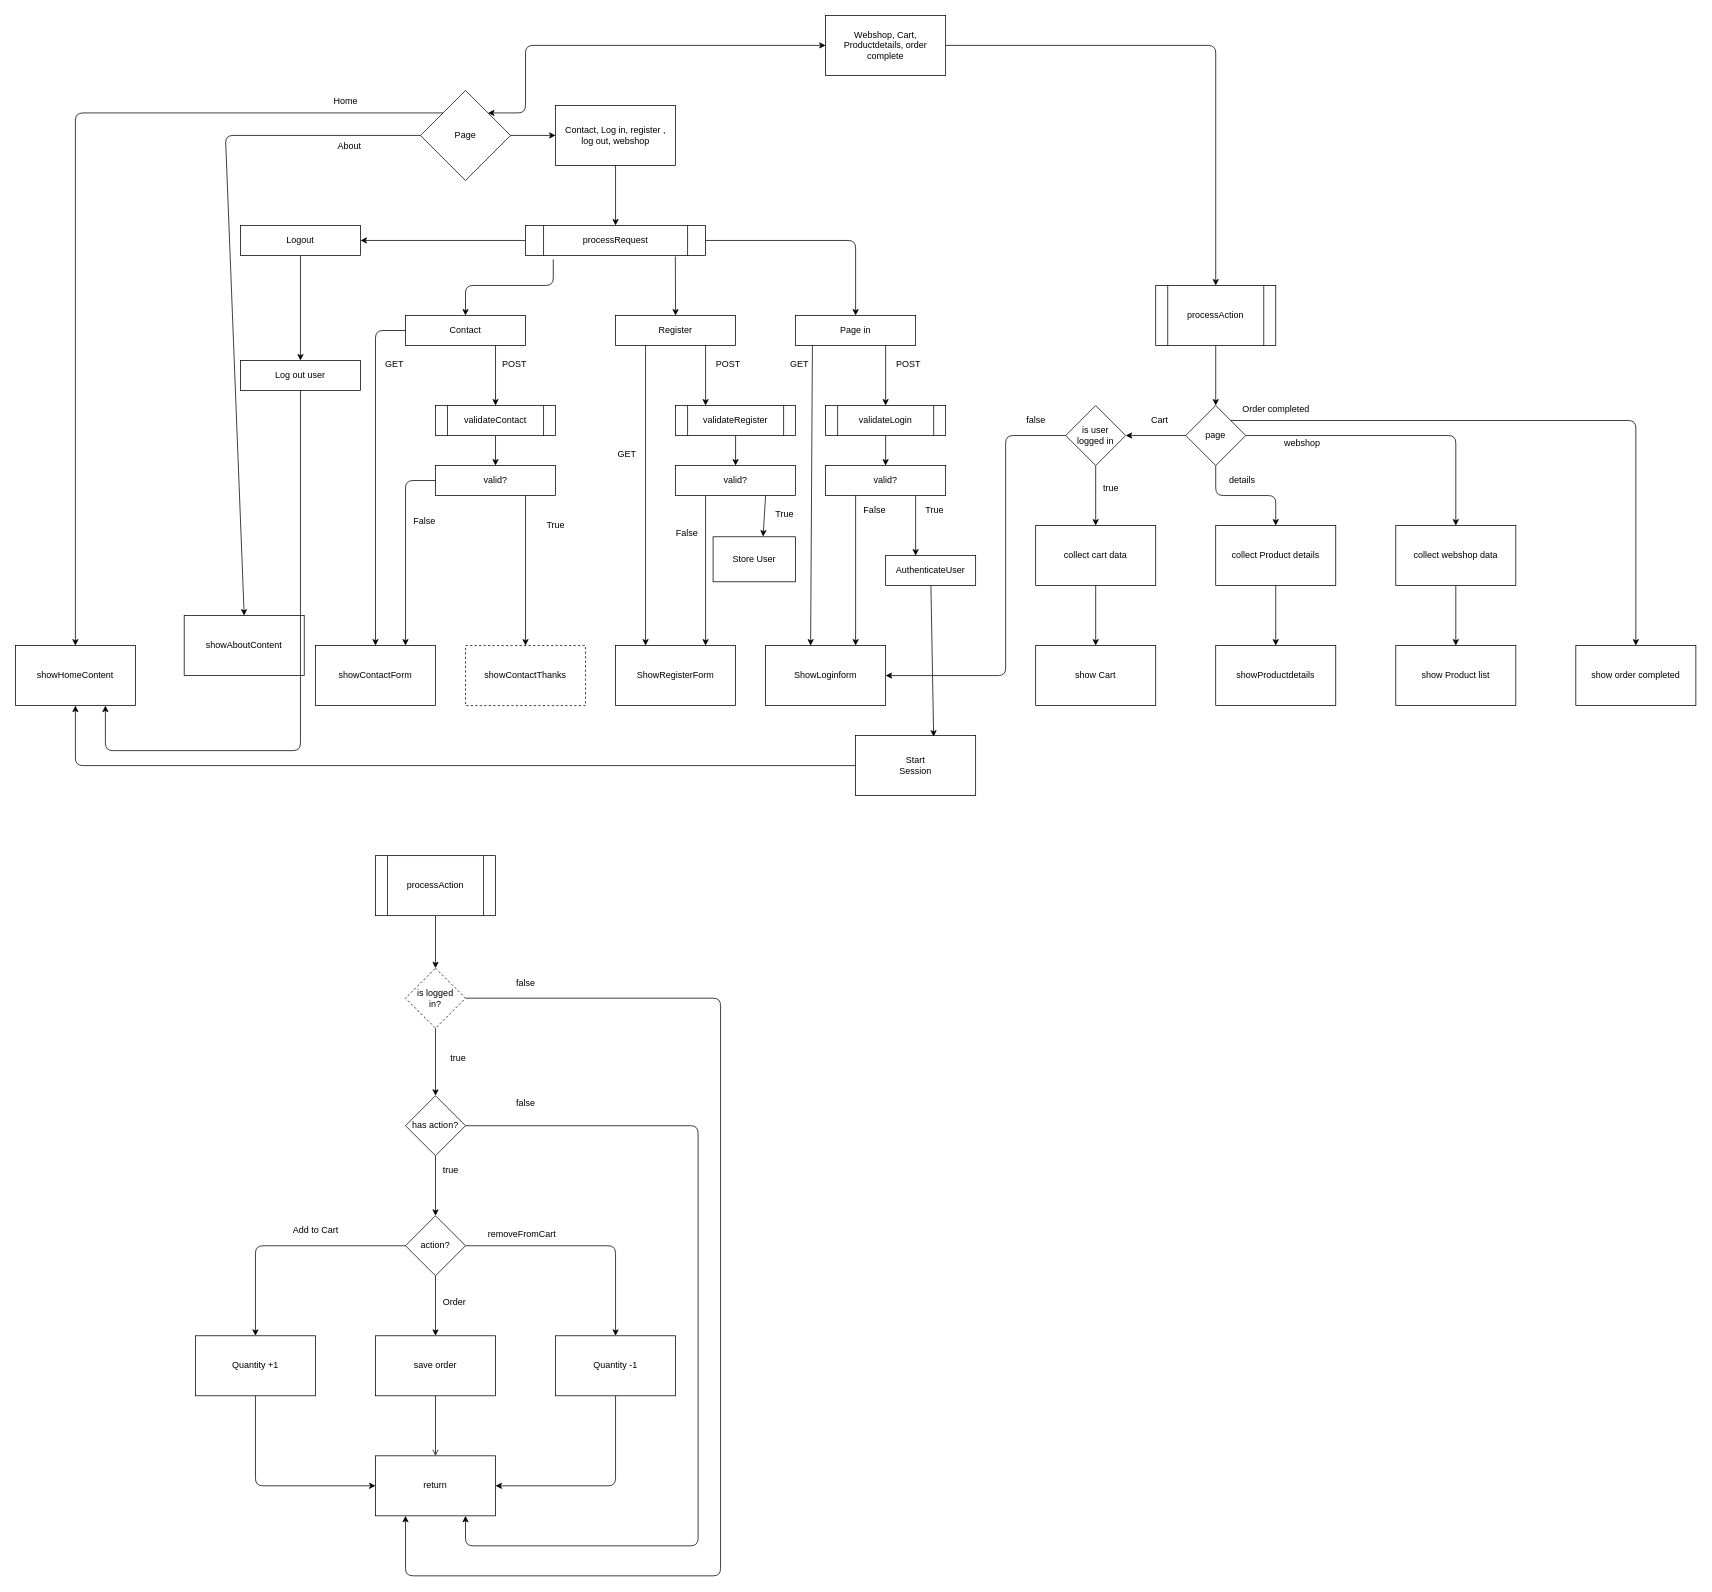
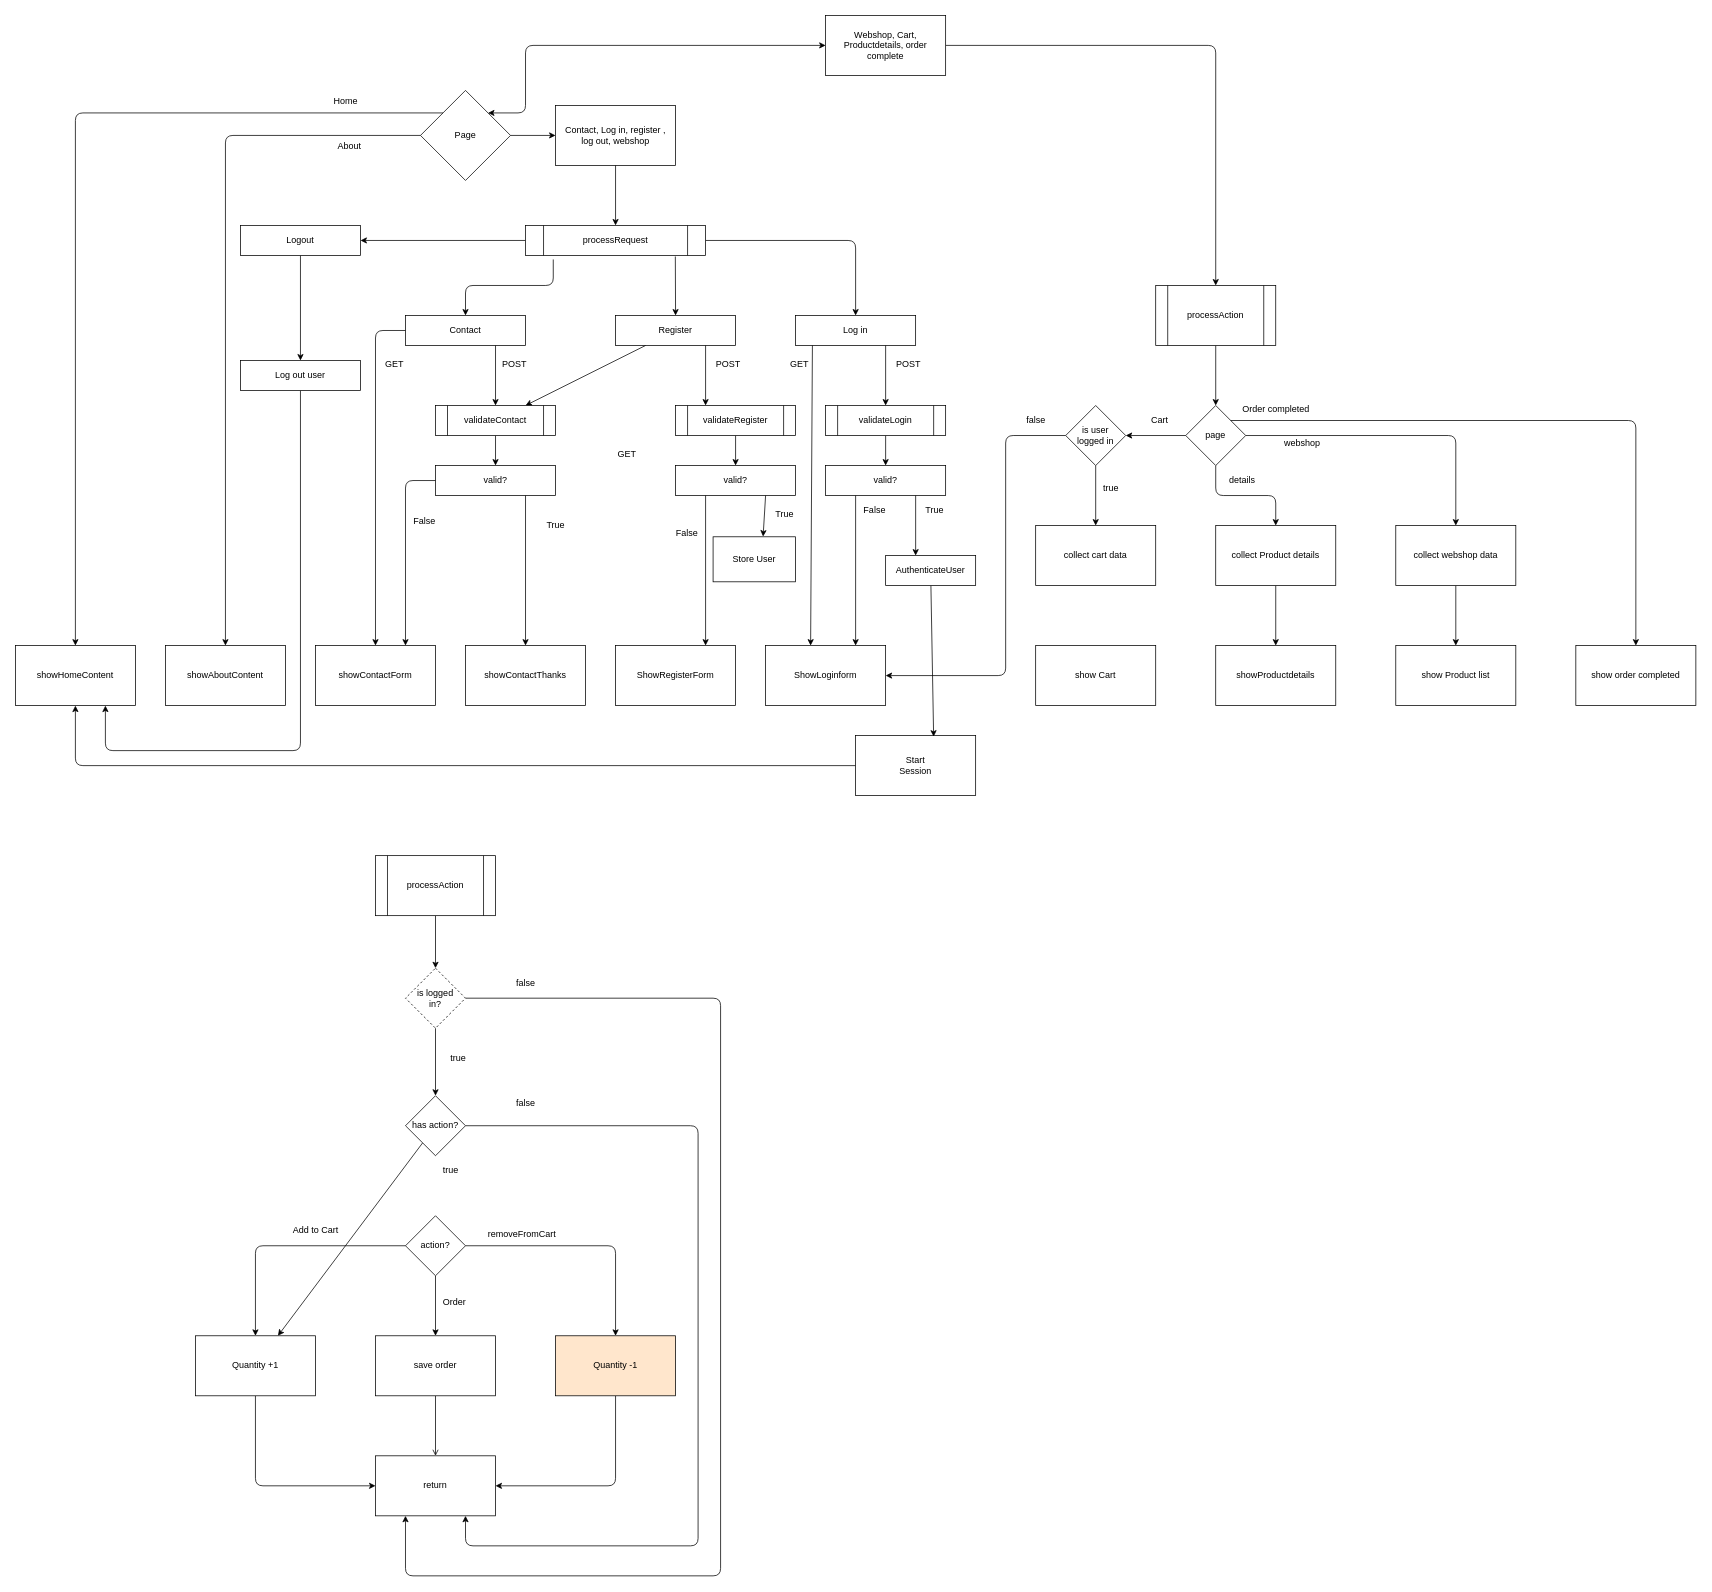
node "Page in": label "Page in" -> "Log in"
edge "Register" -> "ShowRegisterForm": now "Register" -> "validateContact"
edge "collect cart data" -> "show Cart": removed
node "showAboutContent": moved (244, 645) -> (225, 675)
node "showContactThanks": style dashed -> solid
edge "has action?" -> "action?": now "has action?" -> "Quantity +1"
node "Quantity -1": fillcolor #ffffff -> #ffe6cc
